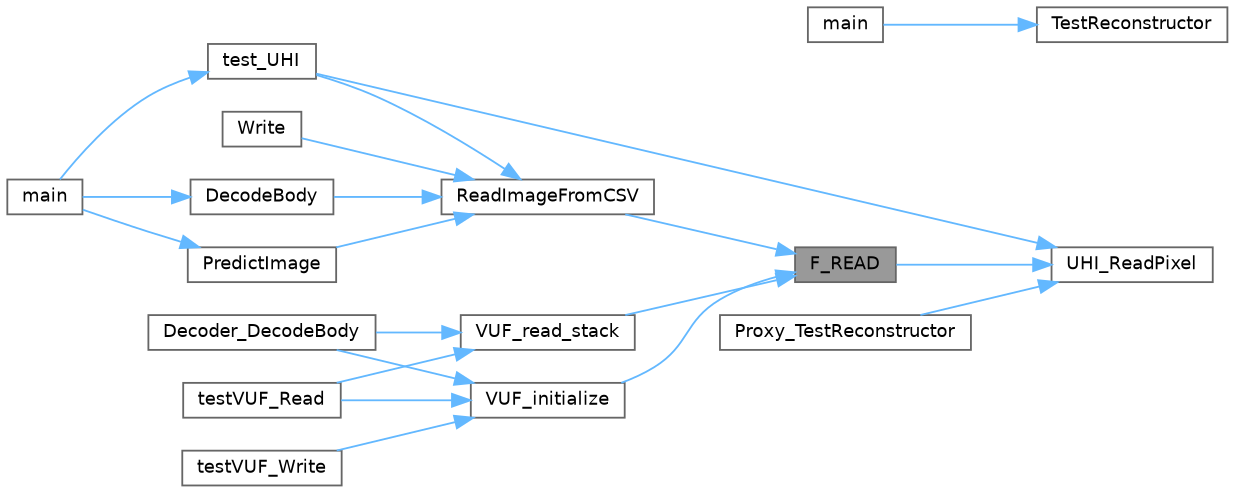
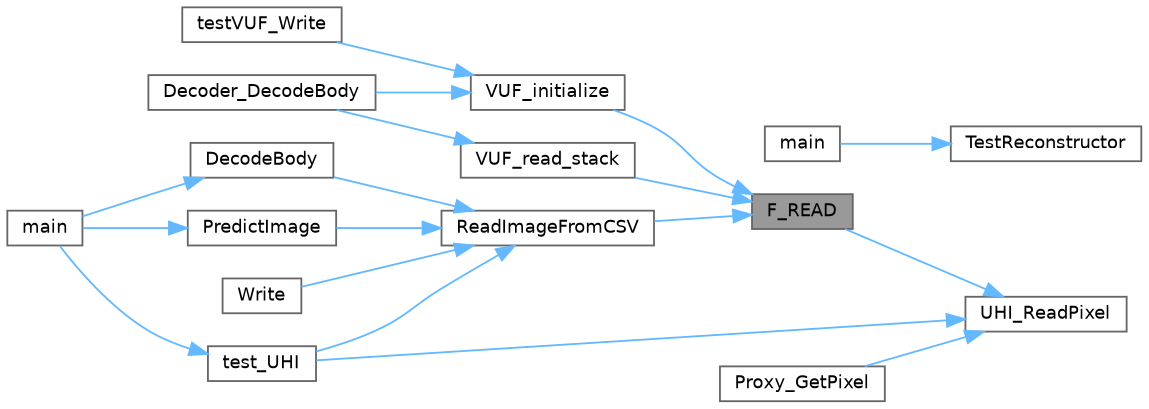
node "Proxy_TestReconstructor": label "Proxy_TestReconstructor" -> "Proxy_GetPixel"
node "testVUF_Read": removed
